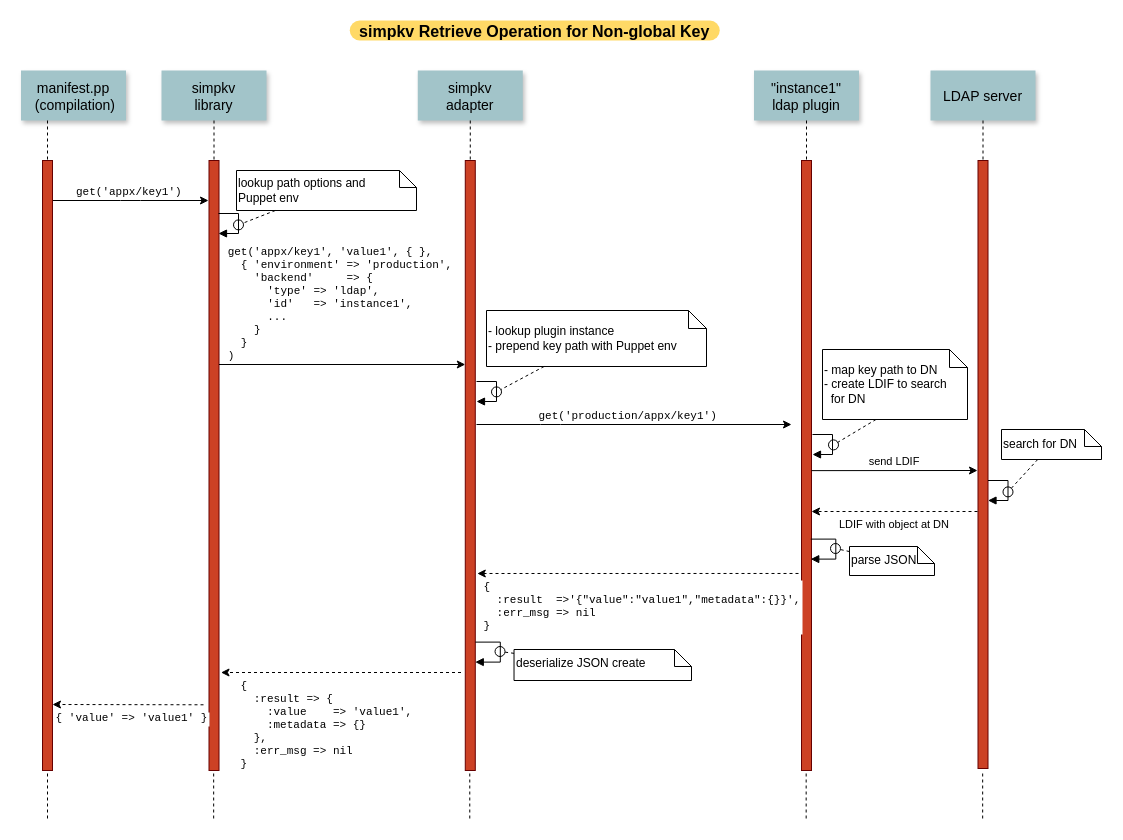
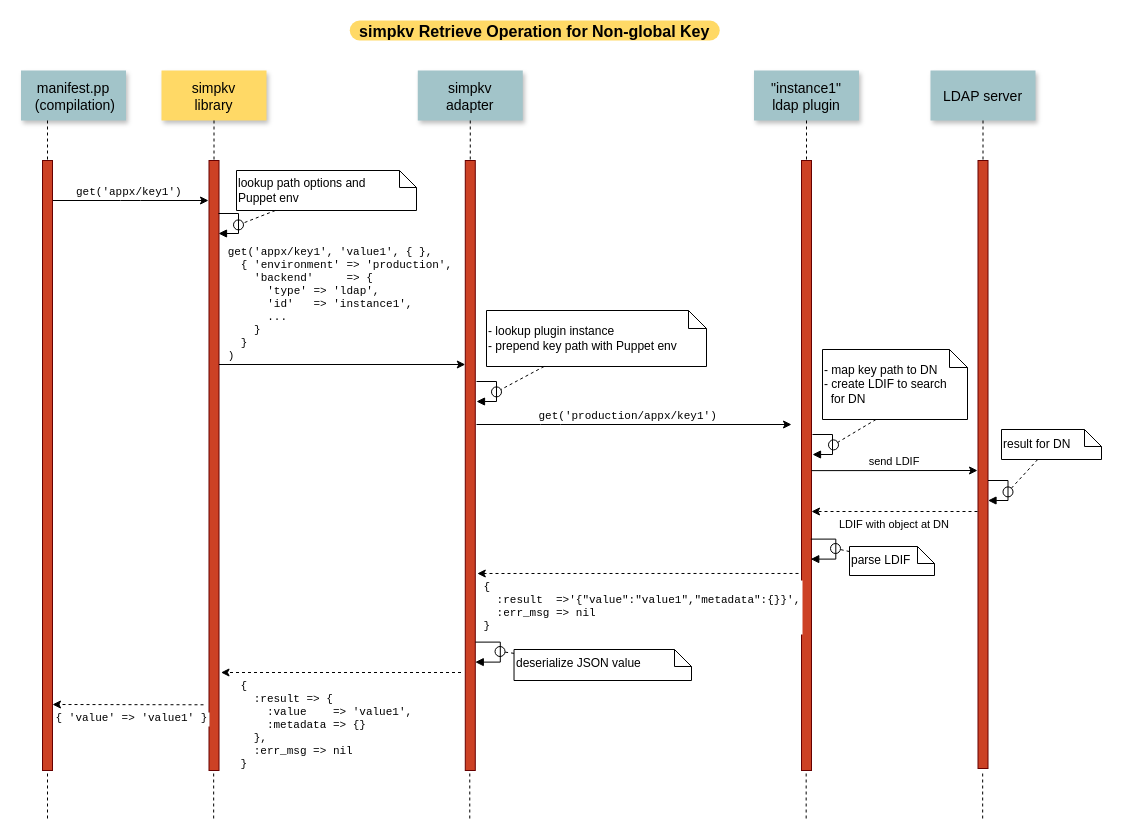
node "simpkv library": fillcolor #a2c4c9 -> #ffd966
node "search for DN": label "search for DN" -> "result for DN"
node "parse JSON": label "parse JSON" -> "parse LDIF"
node "deserialize JSON create": label "deserialize JSON create" -> "deserialize JSON value"
